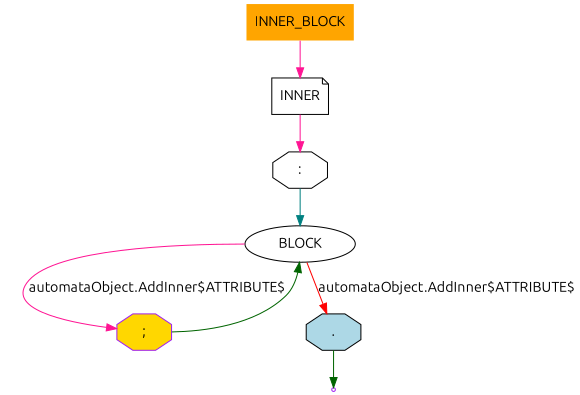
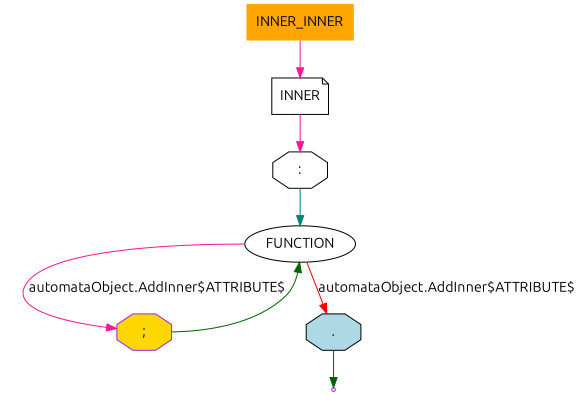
node "INNER_BLOCK": label "INNER_BLOCK" -> "INNER_INNER"
node "BLOCK": label "BLOCK" -> "FUNCTION"
